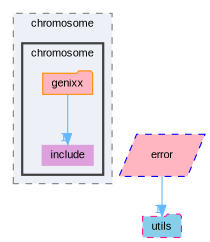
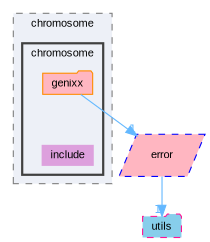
edge "genixx" -> "include": now "genixx" -> "error"
